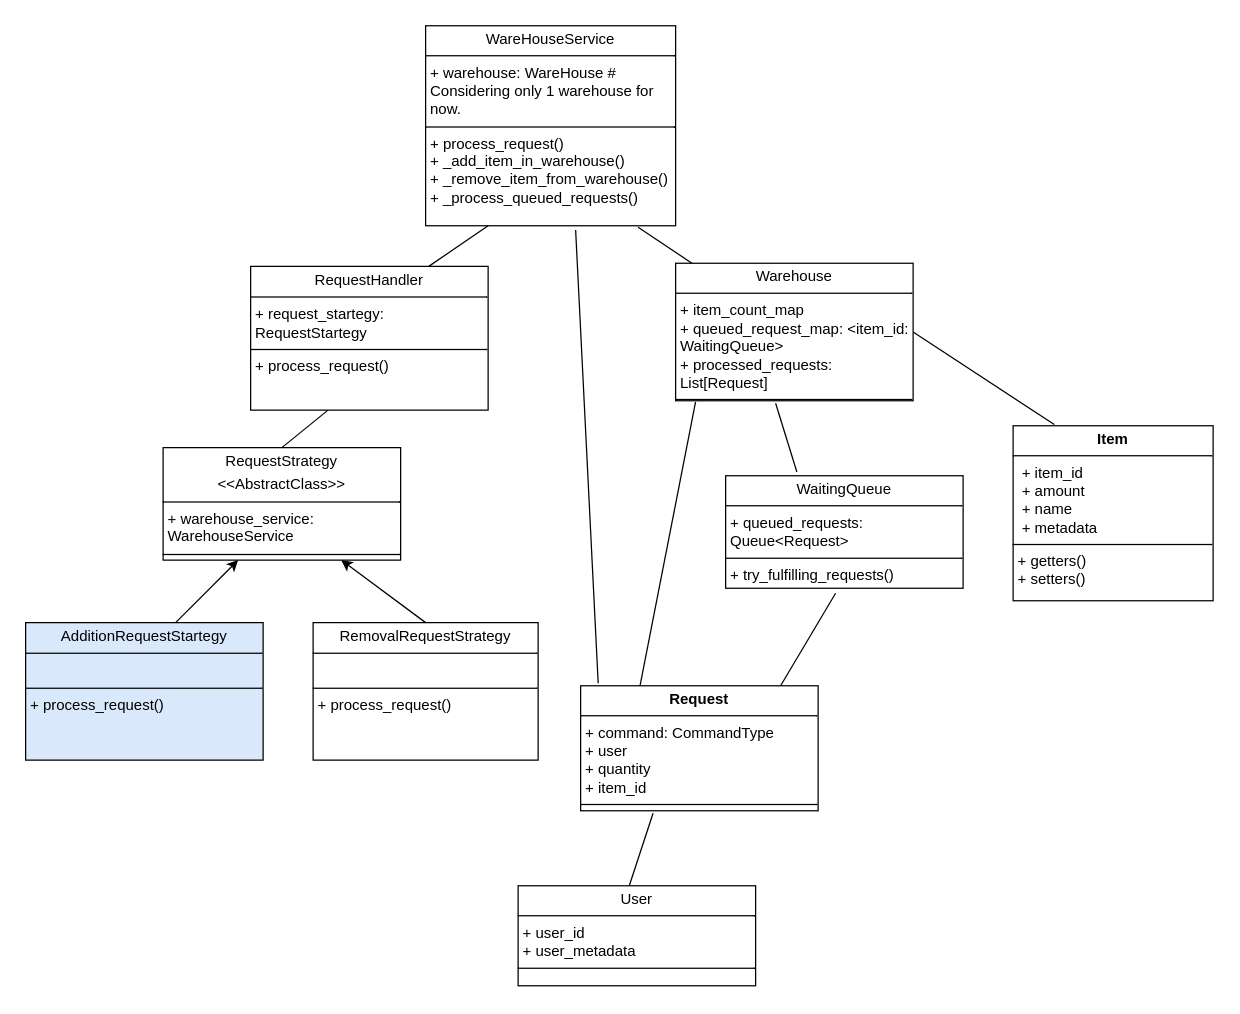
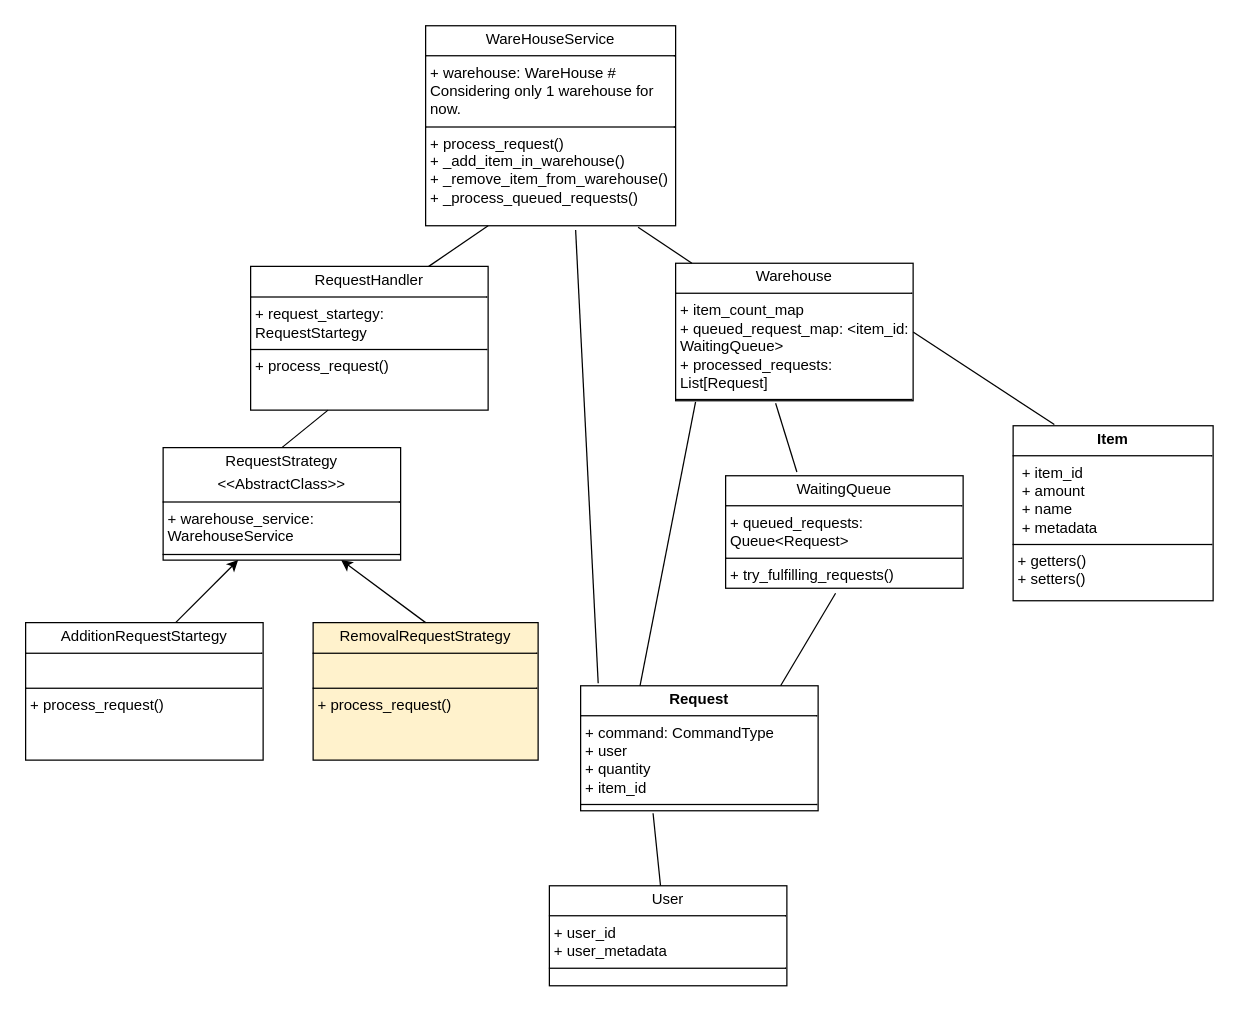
node "AdditionRequestStartegy + process_request()": fillcolor #dae8fc -> #ffffff
node "RemovalRequestStrategy + process_request()": fillcolor #ffffff -> #fff2cc
node "User + user_id + user_metadata": moved (637, 936) -> (668, 936)
